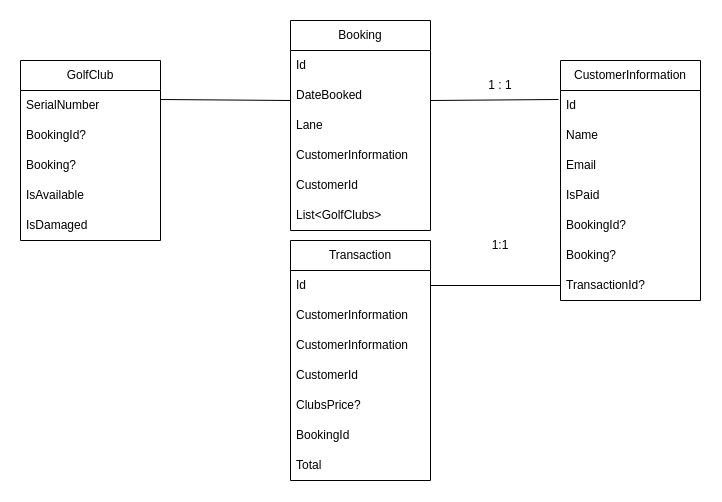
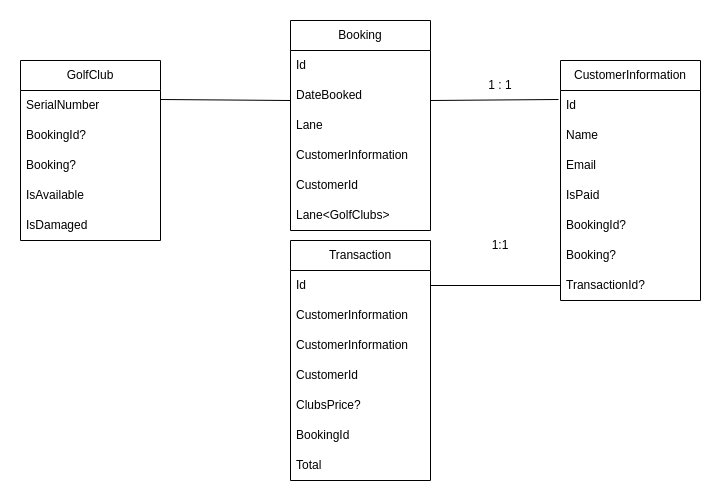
node "List<GolfClubs>": label "List<GolfClubs>" -> "Lane<GolfClubs>"
